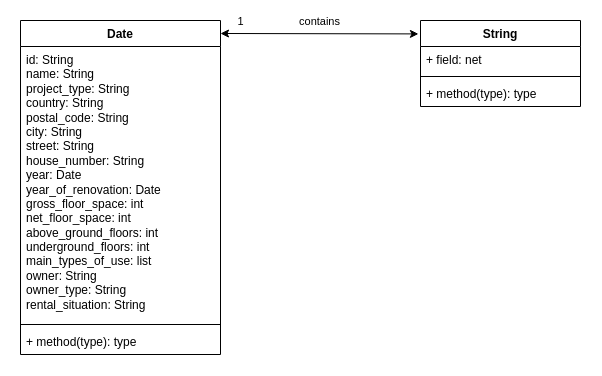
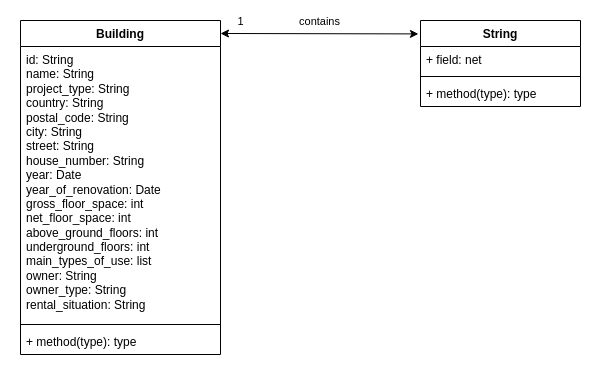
node "Date": label "Date" -> "Building"
